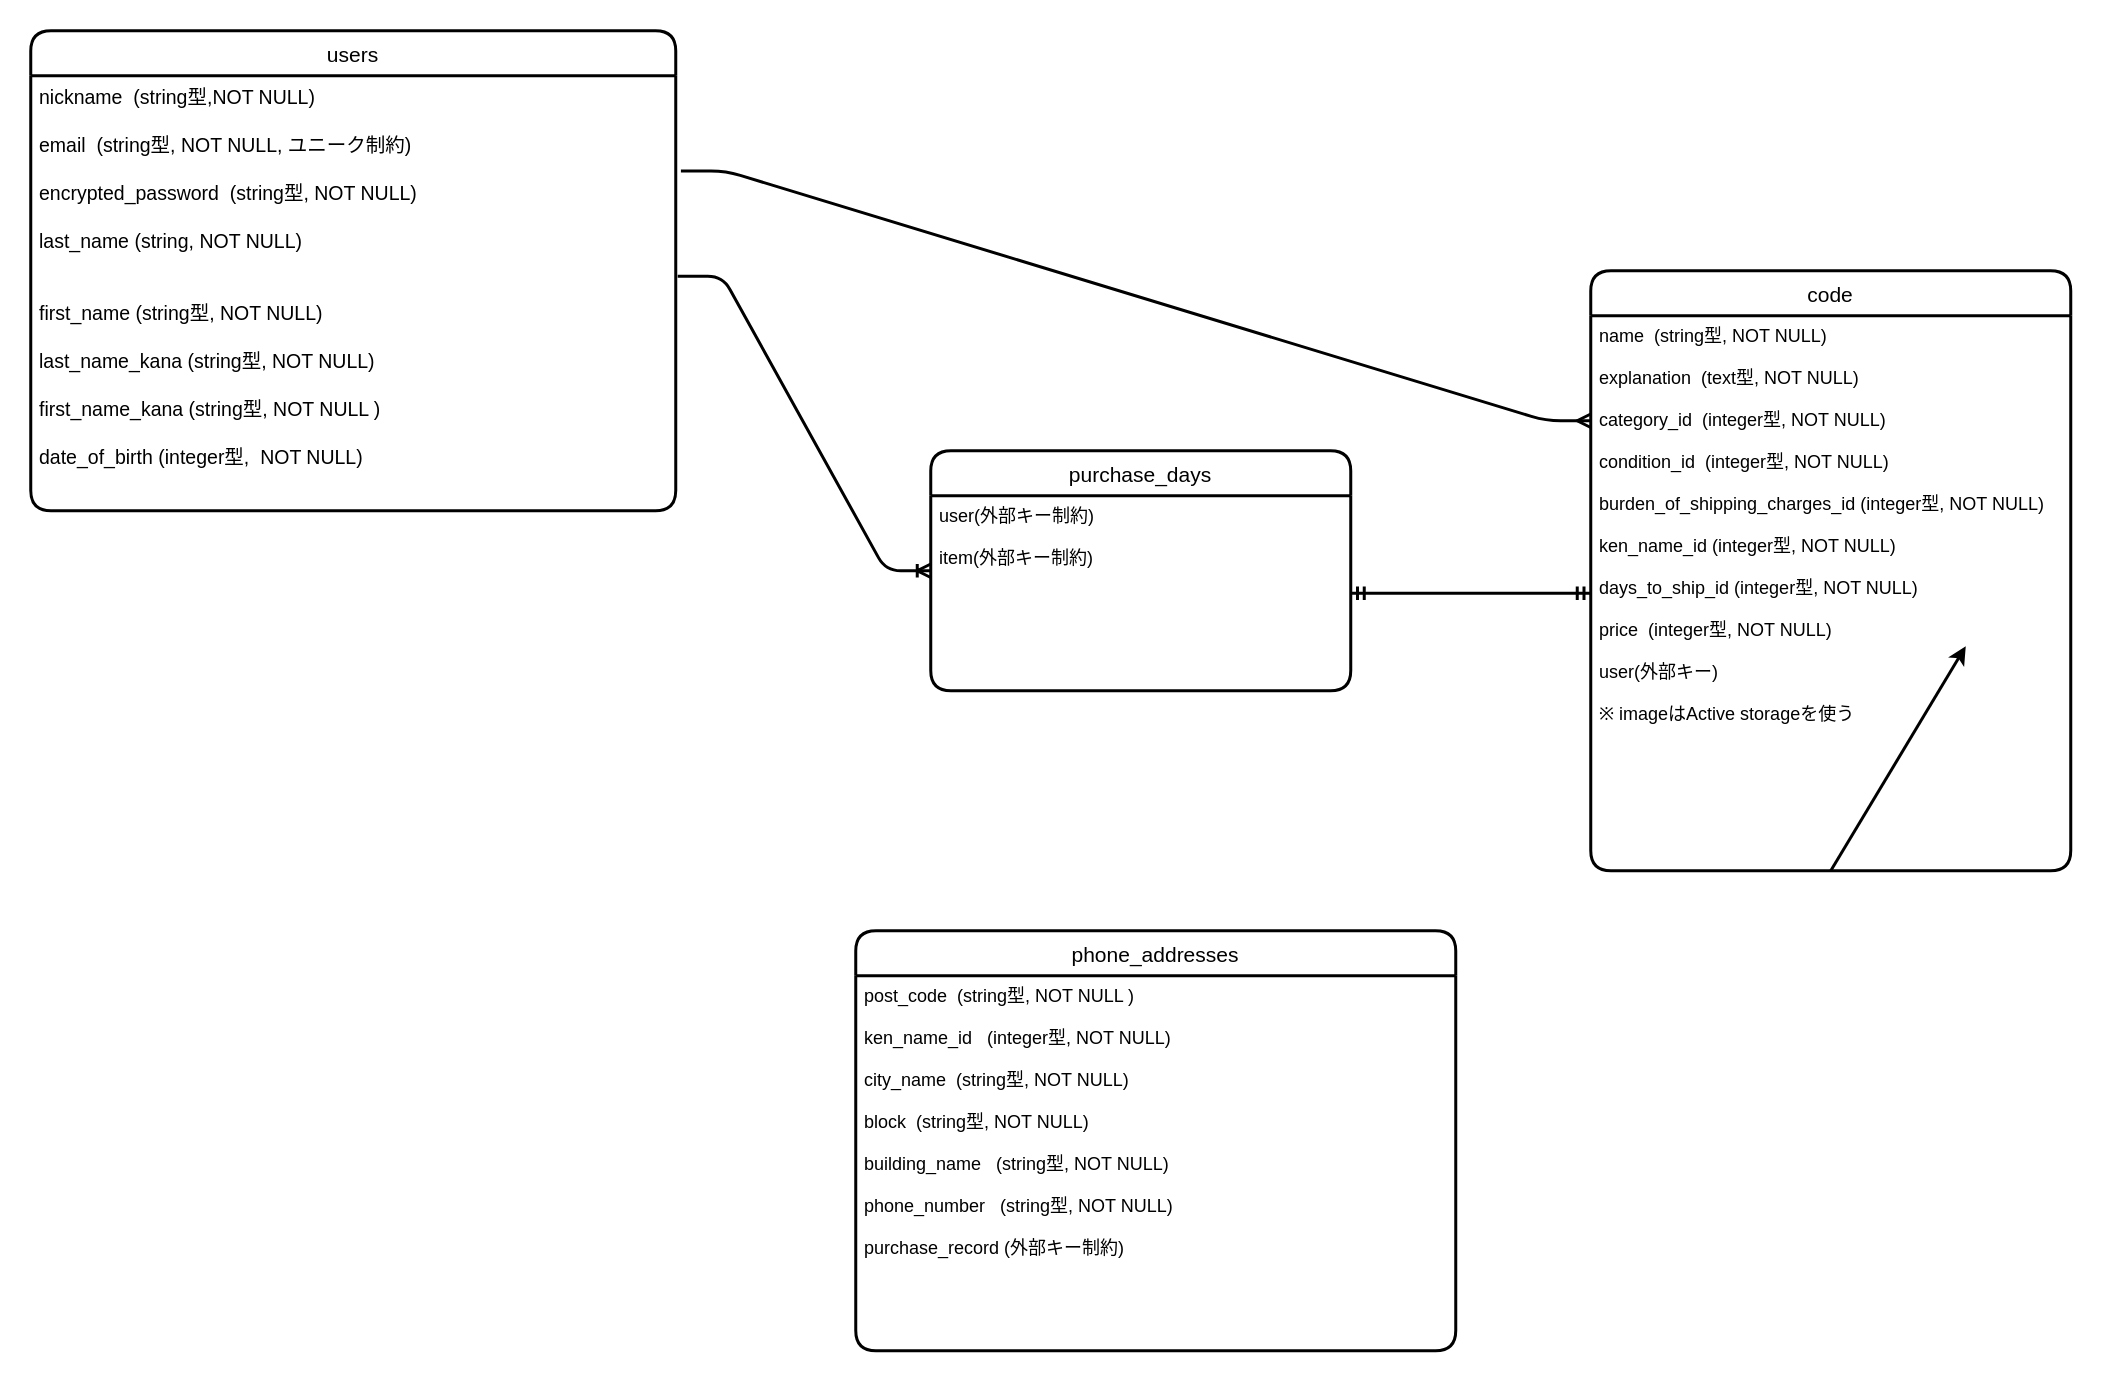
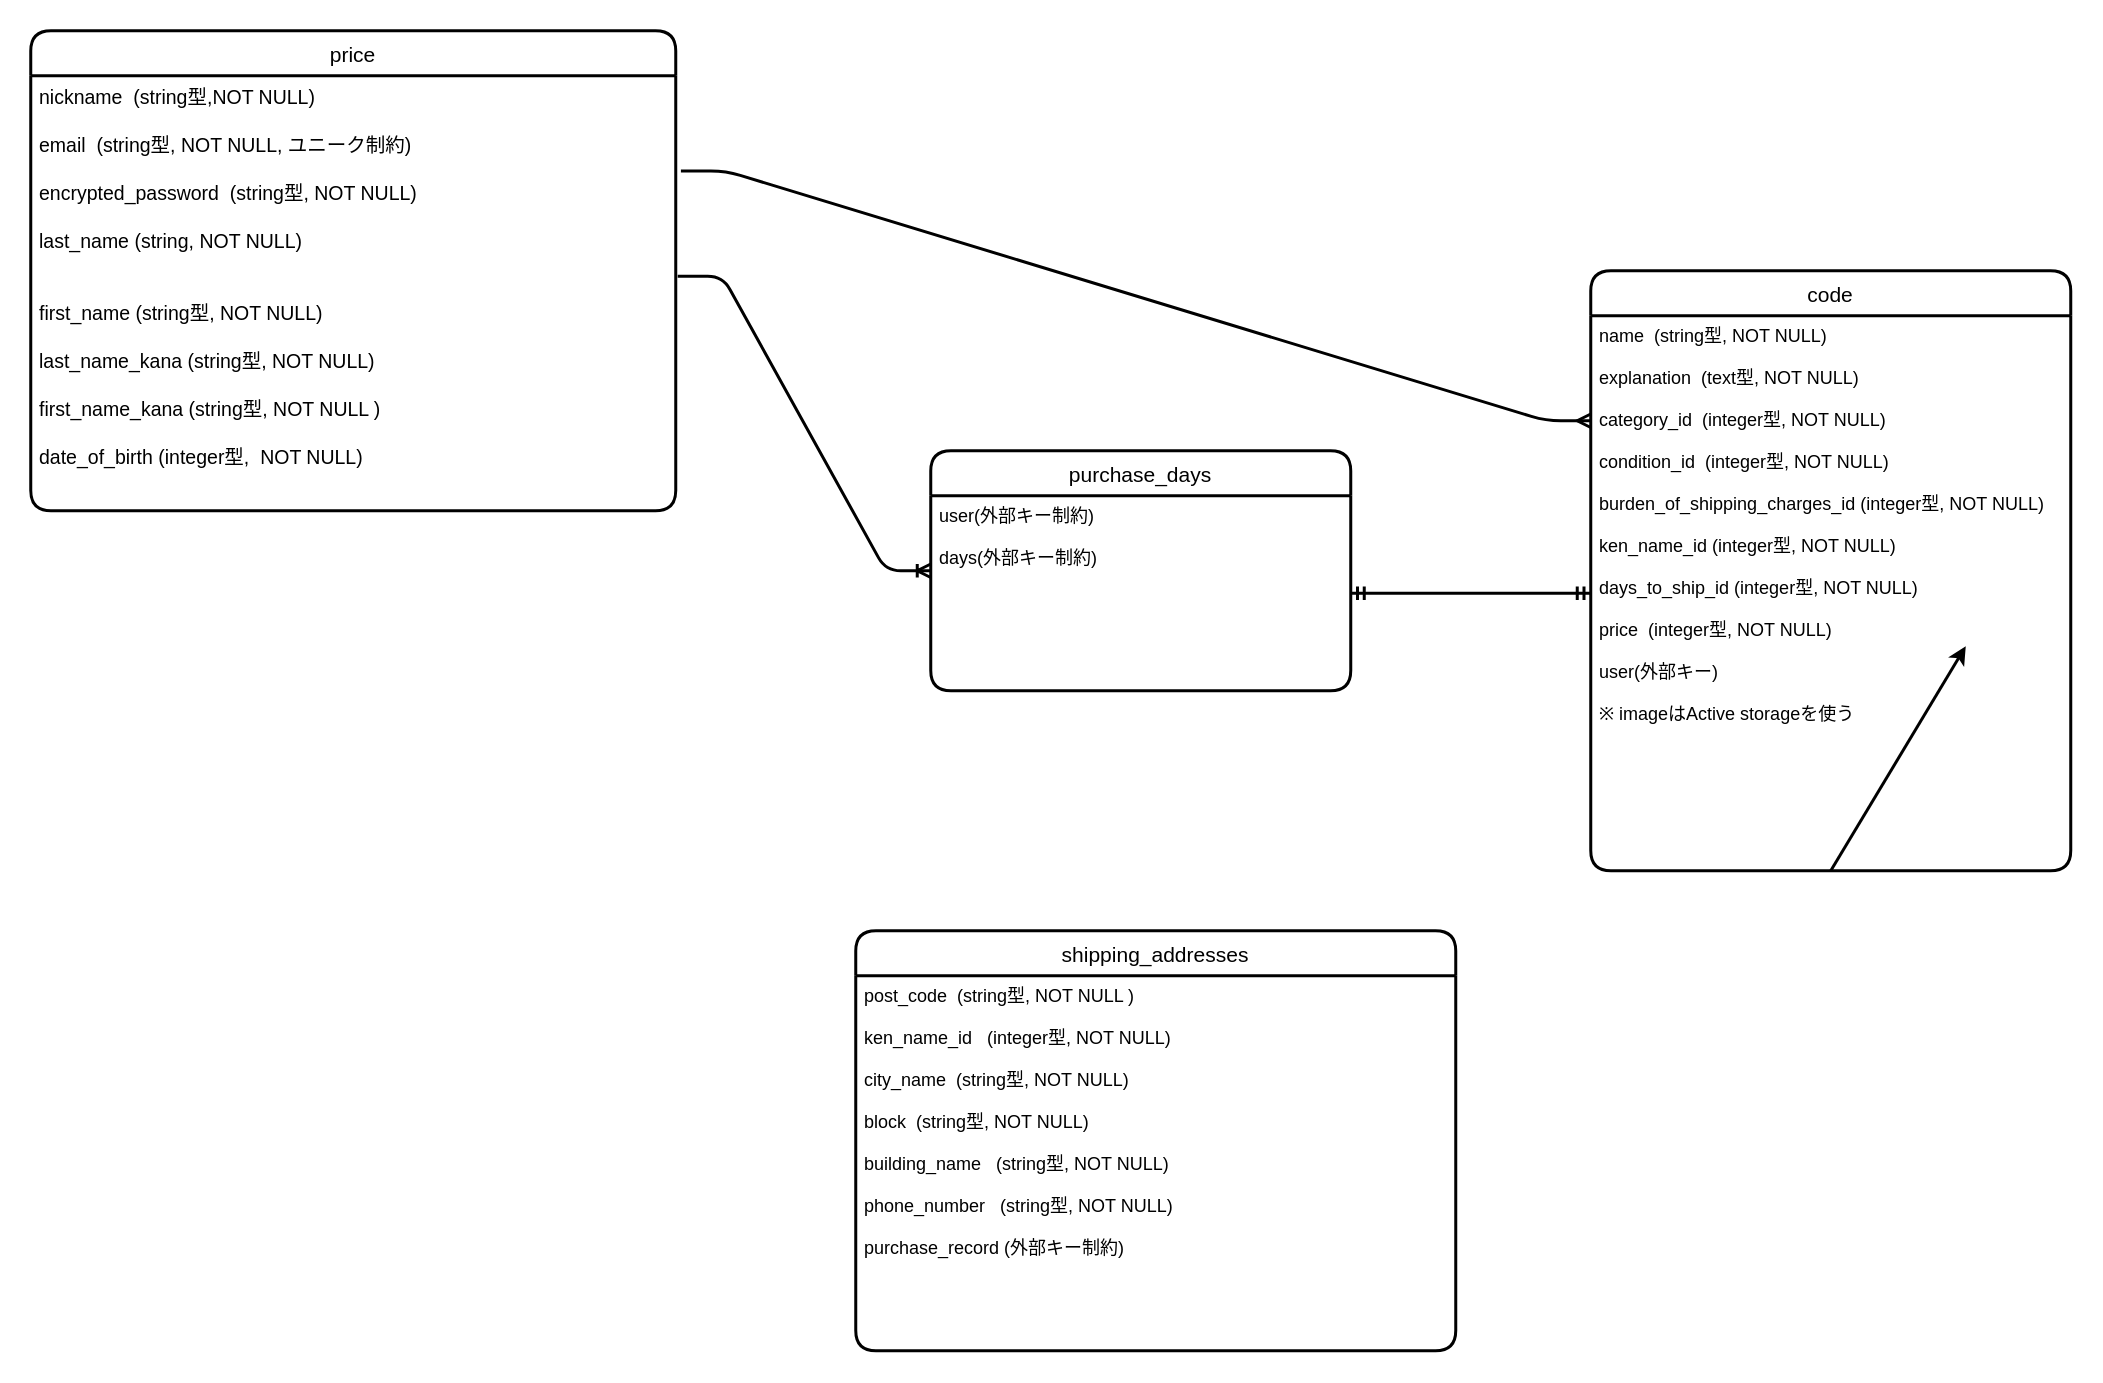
node "users": label "users" -> "price"
node "user(外部キー制約) item(外部キー制約)": label "user(外部キー制約) item(外部キー制約)" -> "user(外部キー制約) days(外部キー制約)"
node "phone_addresses": label "phone_addresses" -> "shipping_addresses"
